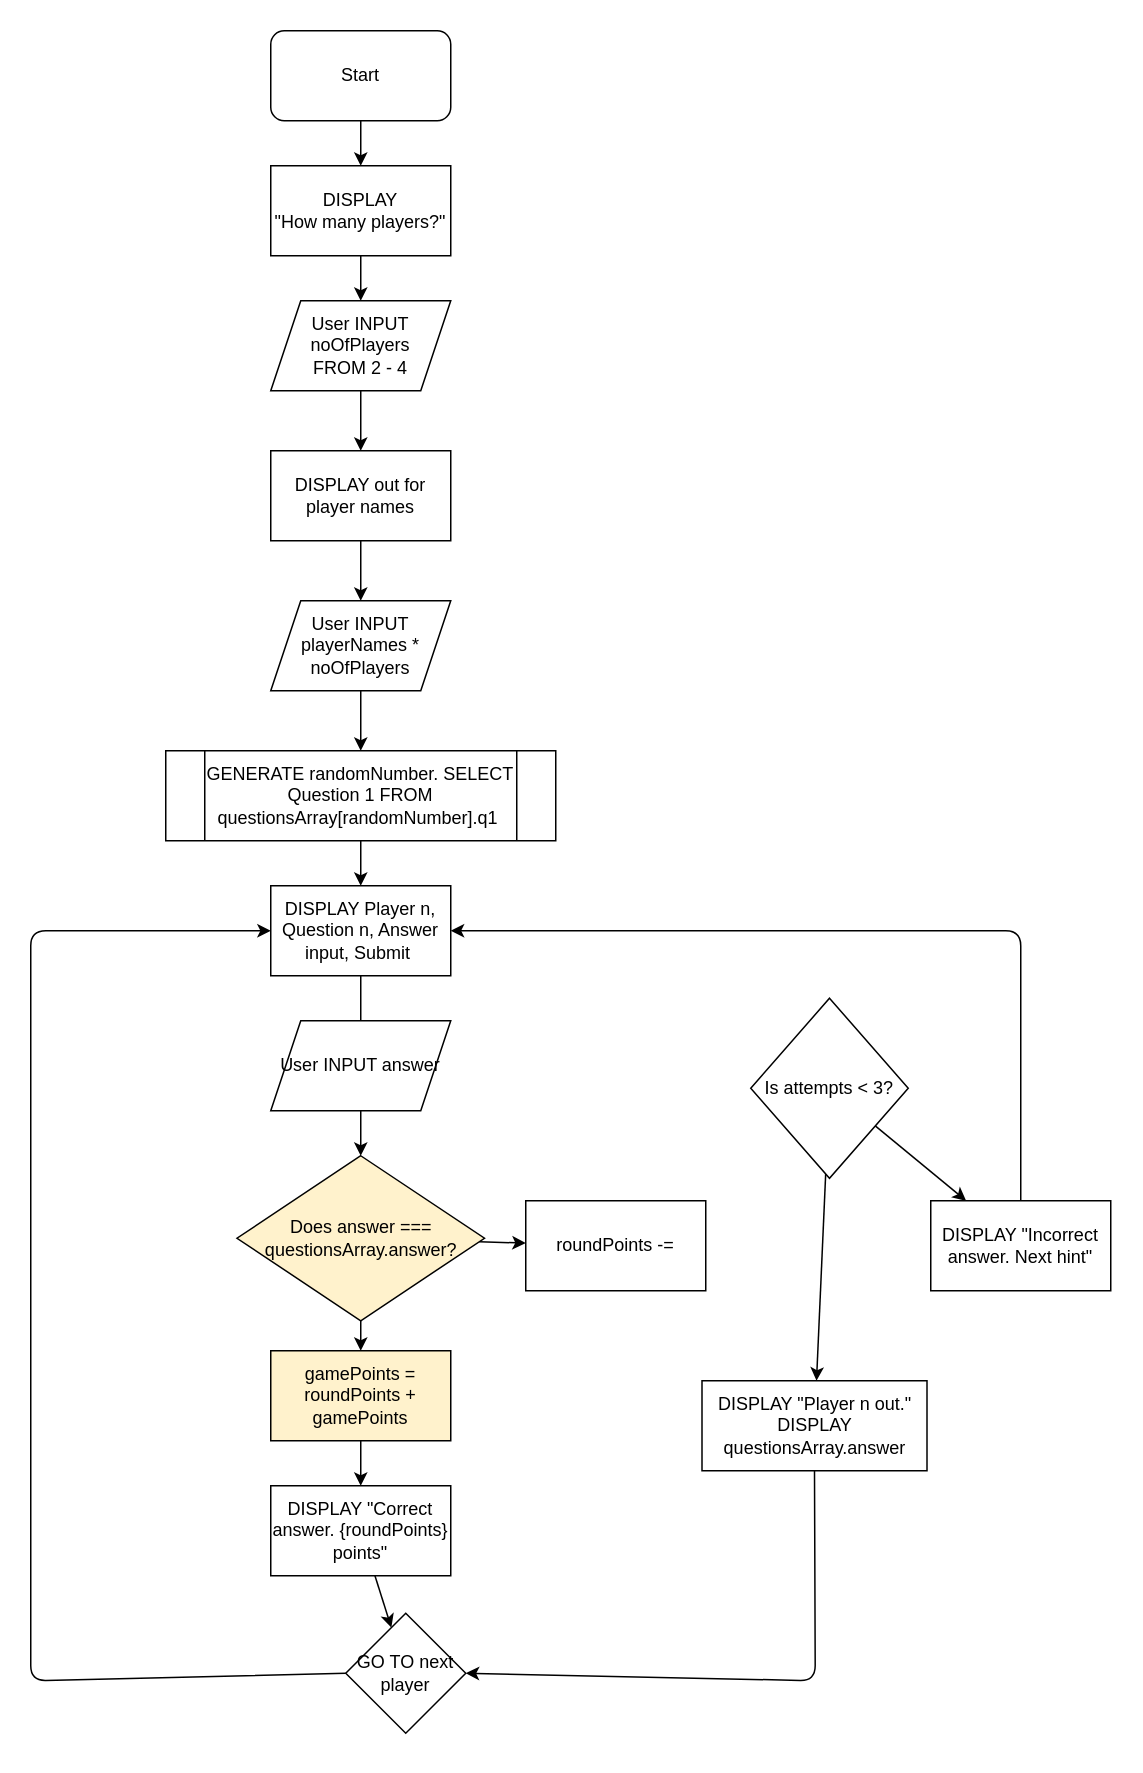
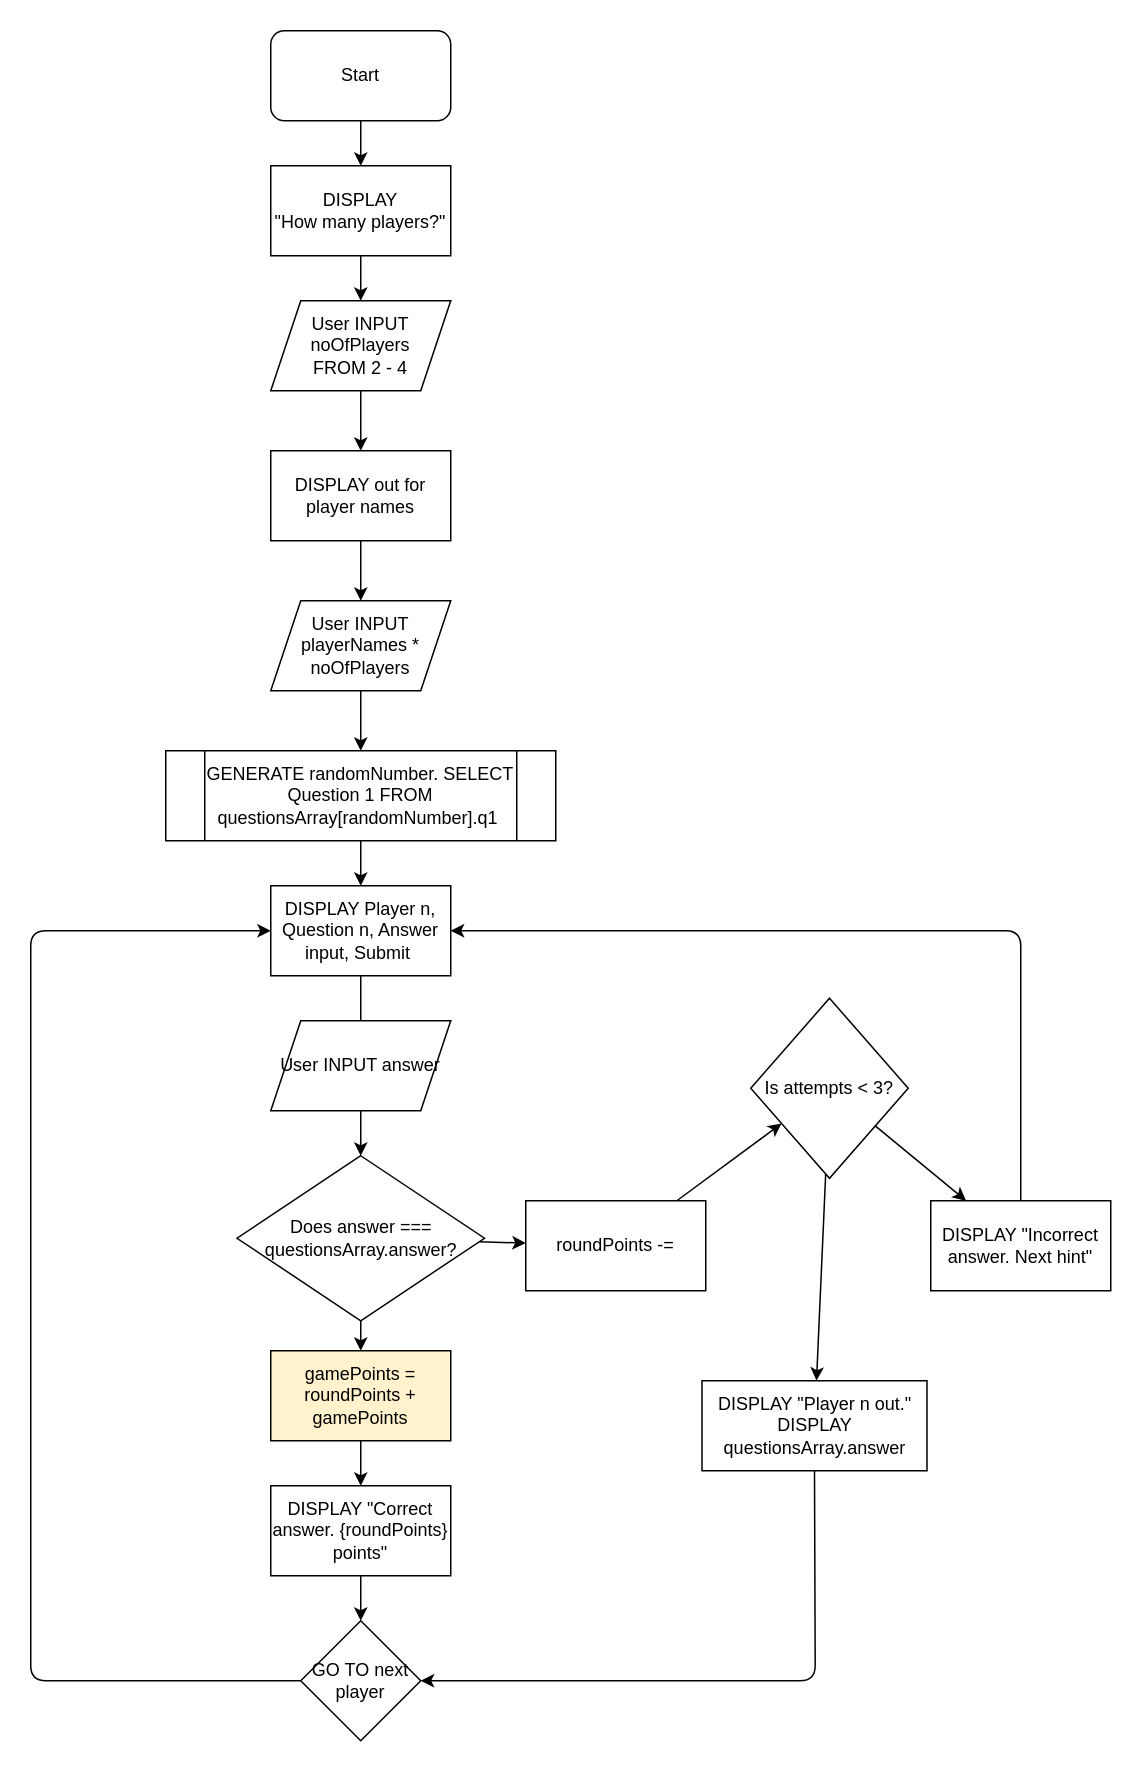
edge "roundPoints -=" -> "Is attempts < 3?": added
node "Does answer === questionsArray.answer?": fillcolor #fff2cc -> #ffffff
node "GO TO next player": moved (406, 1673) -> (361, 1681)
